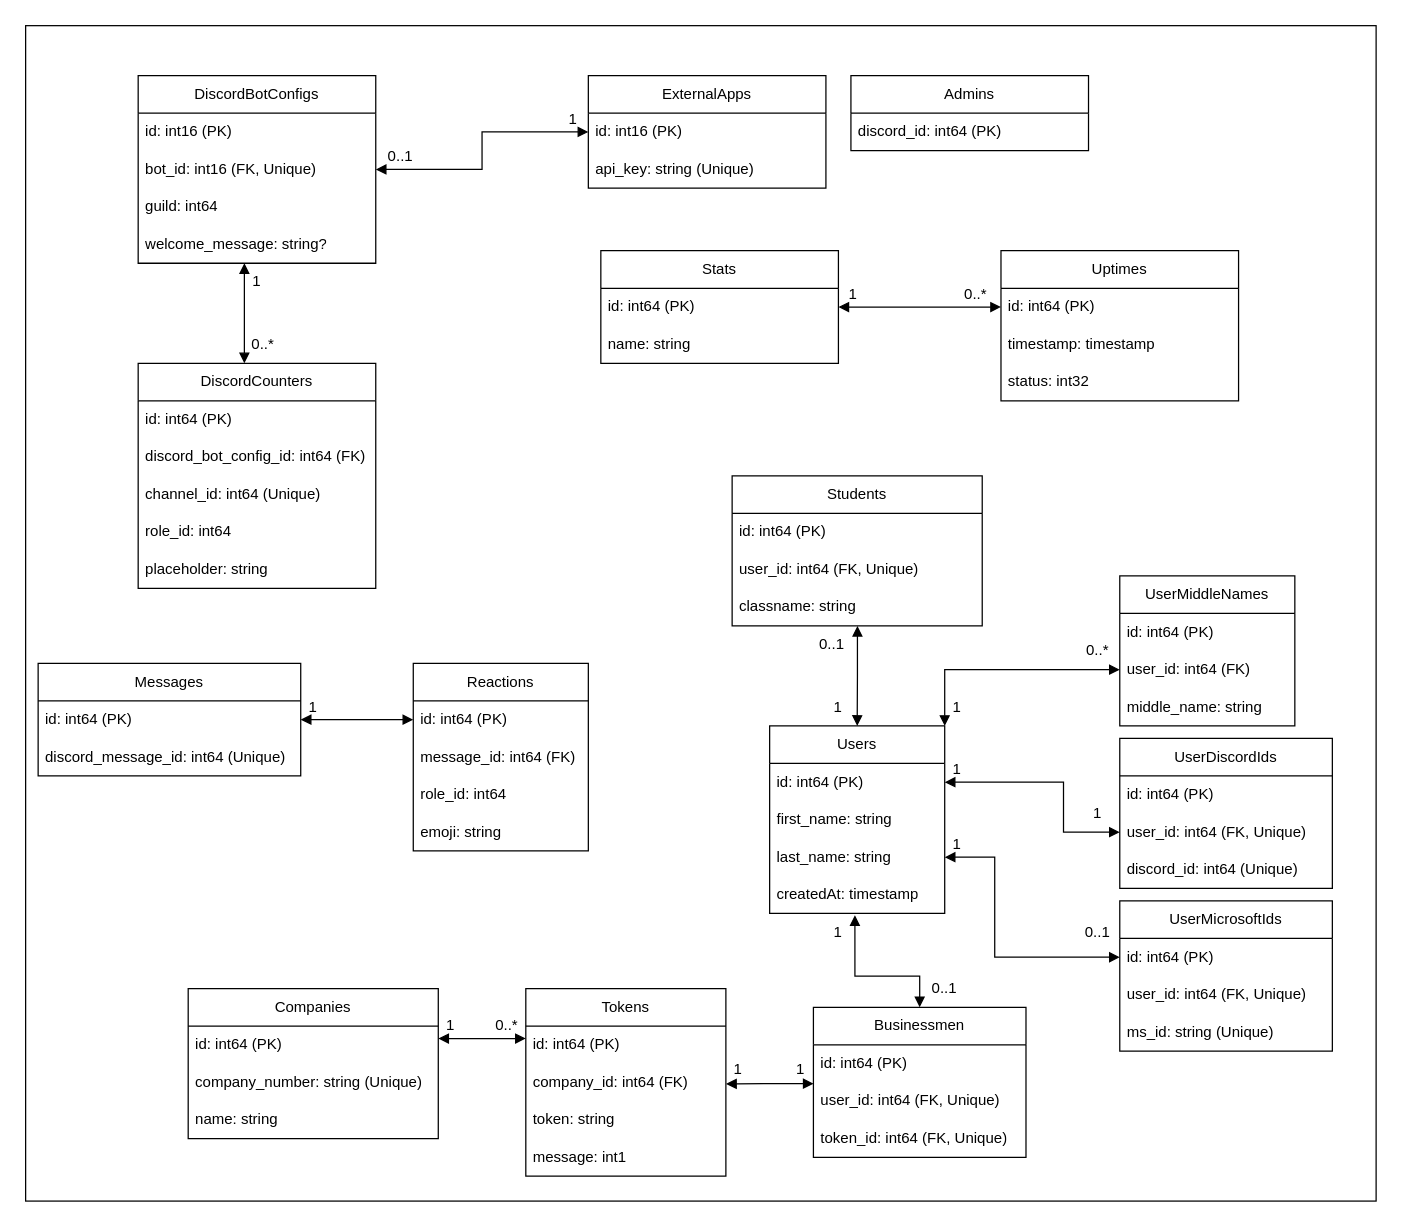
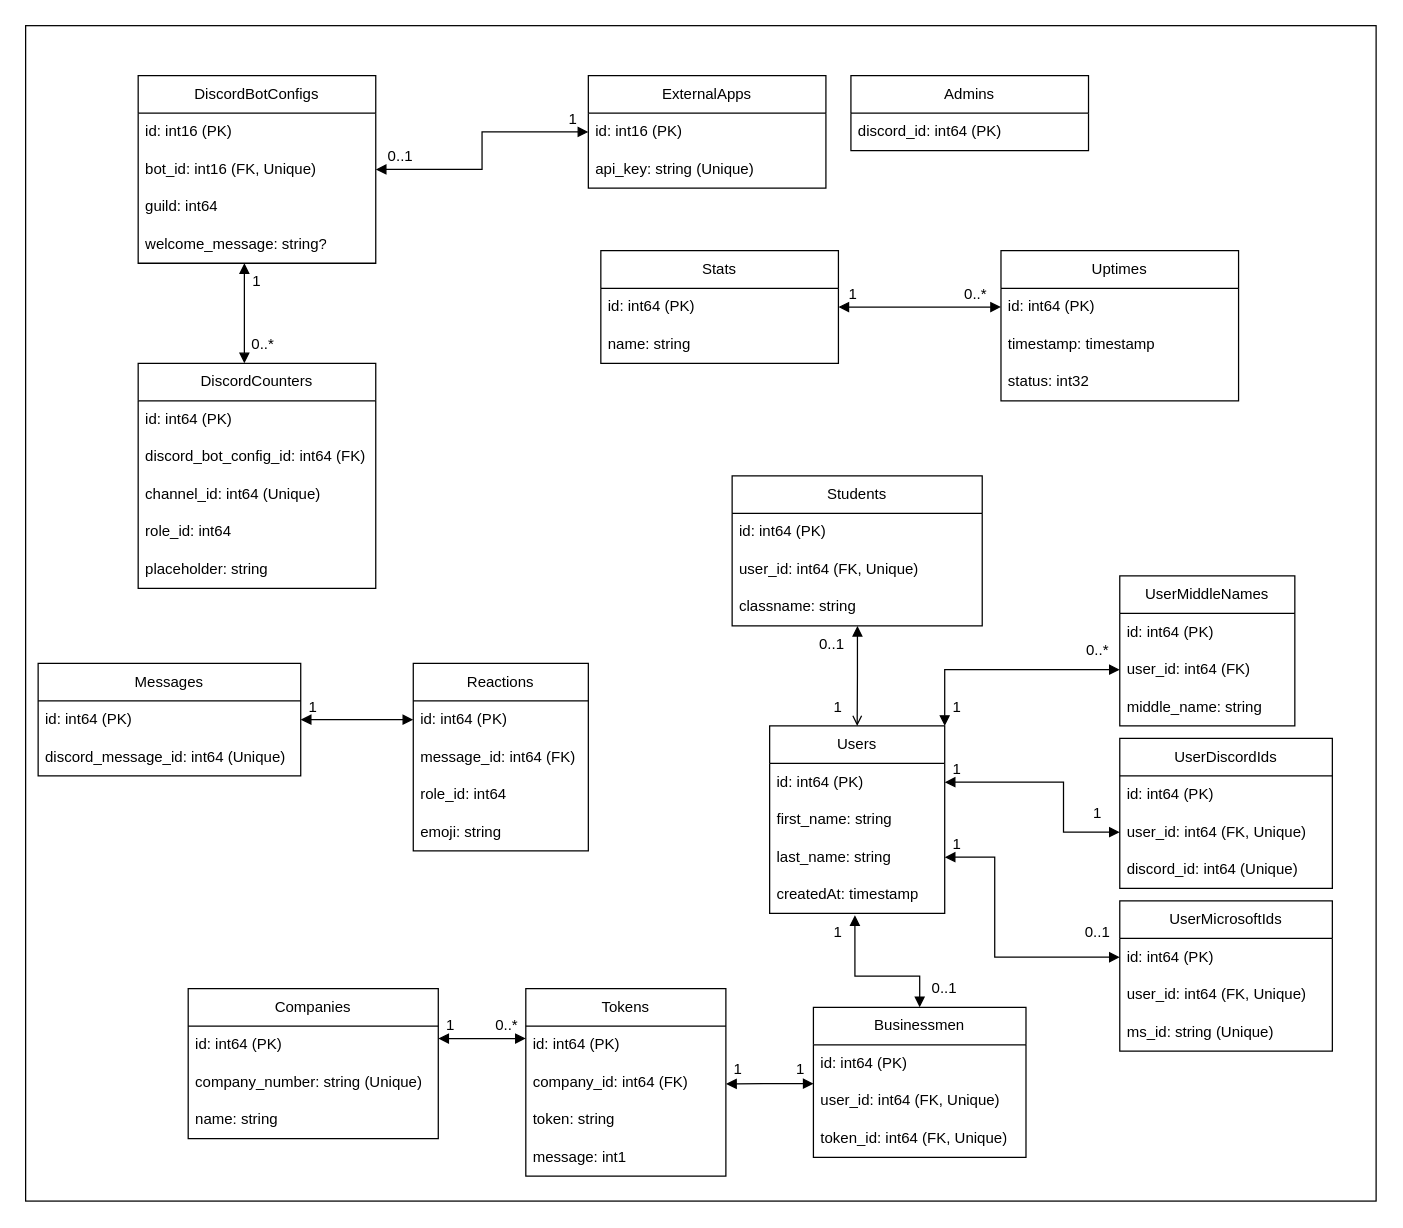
edge "classname: string" -- "Users": arrowhead block -> open
